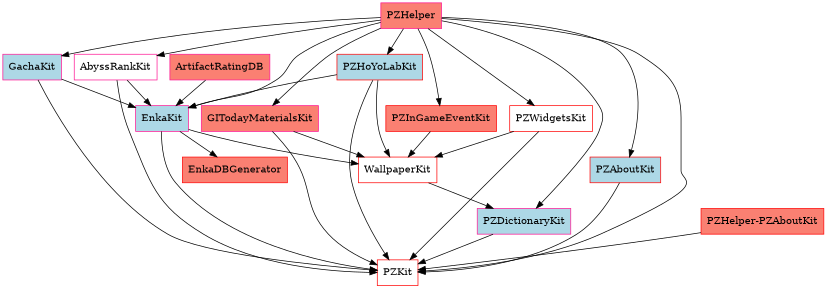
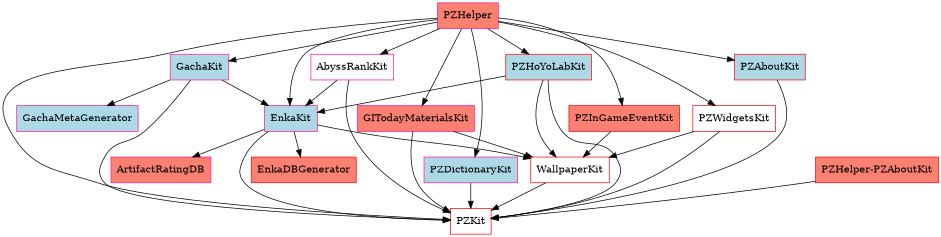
edge "ArtifactRatingDB" -> "EnkaKit": reversed
node "GachaMetaGenerator": added
edge "WallpaperKit" -> "PZDictionaryKit": now "WallpaperKit" -> "PZKit"
